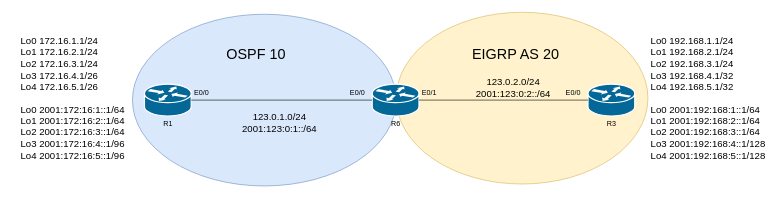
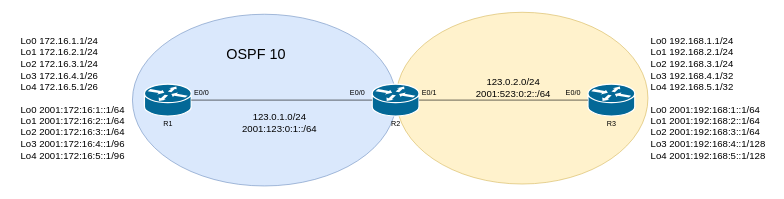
node "EIGRP AS 20": removed
node "123.0.2.0/24 2001:123:0:2::/64": label "123.0.2.0/24 2001:123:0:2::/64" -> "123.0.2.0/24 2001:523:0:2::/64"
node "R6": label "R6" -> "R2"
